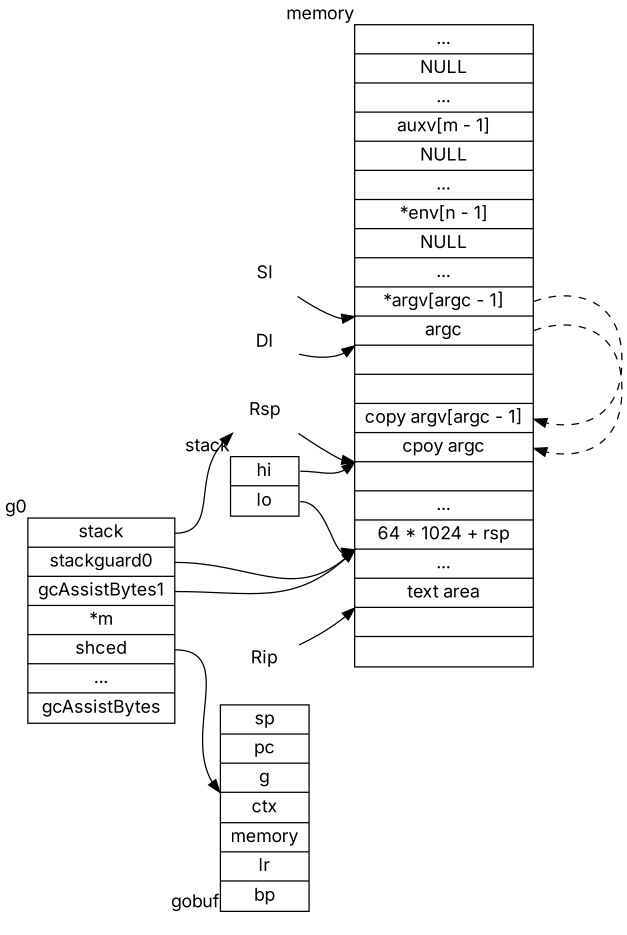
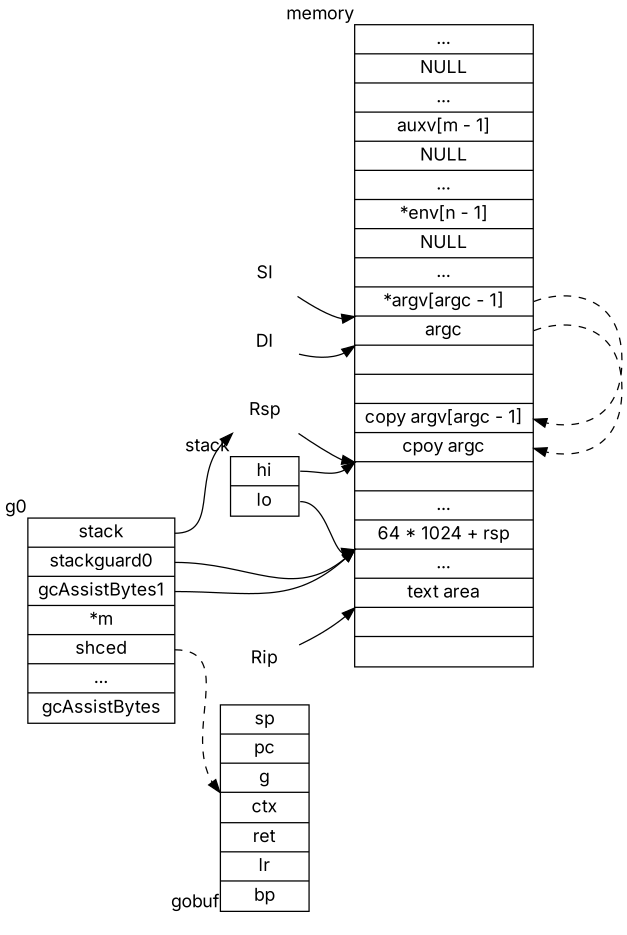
edge "stack" -> "sp": style solid -> dashed
node "sp": text "memory" -> "ret"
